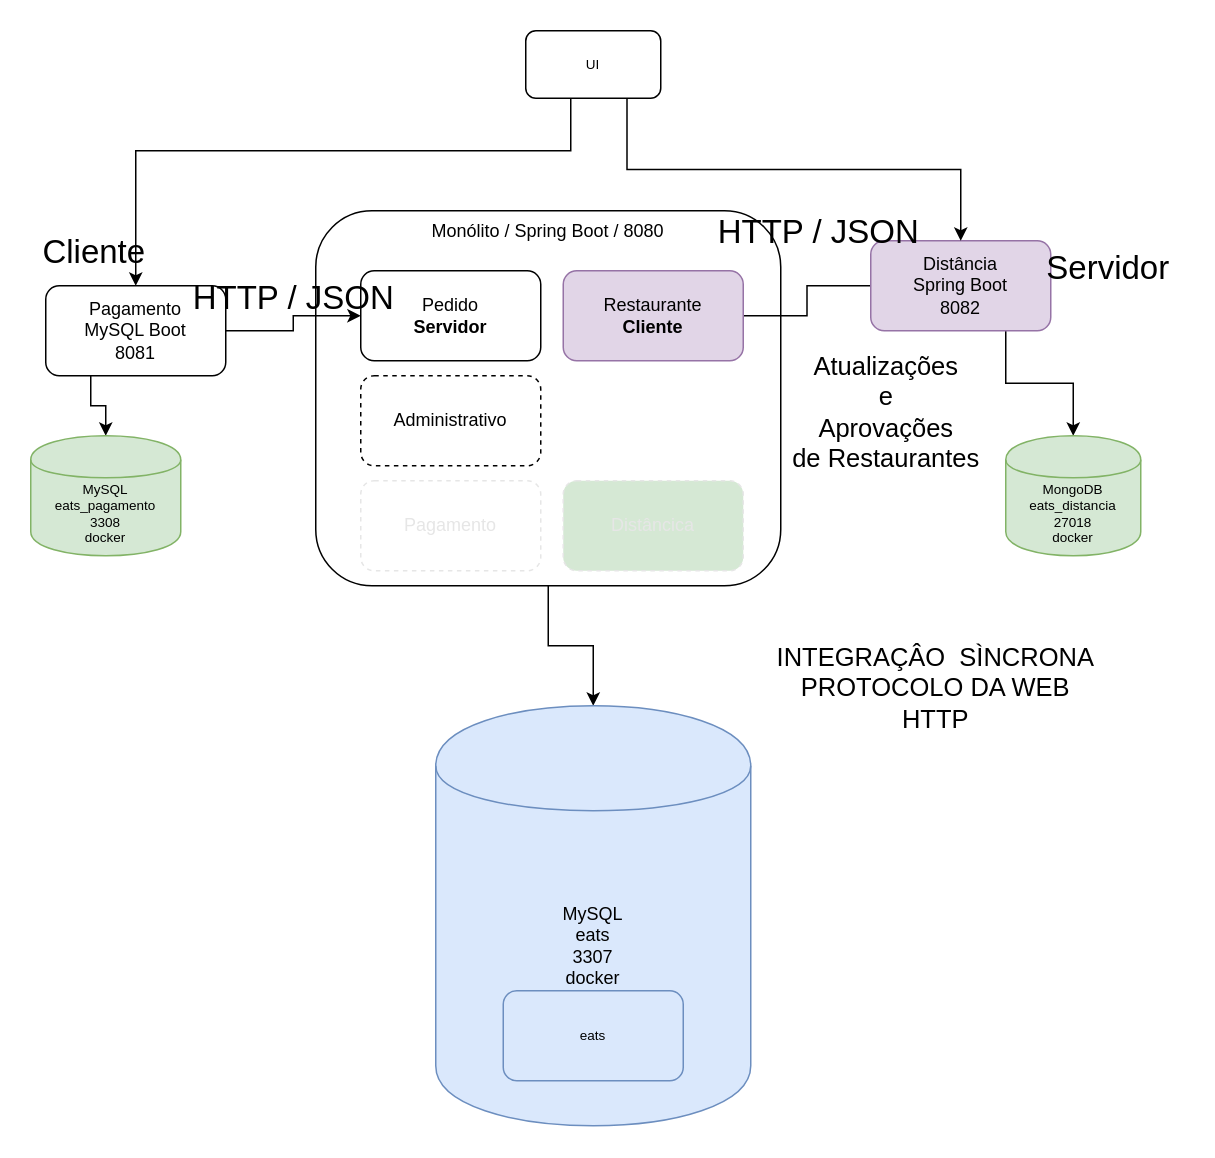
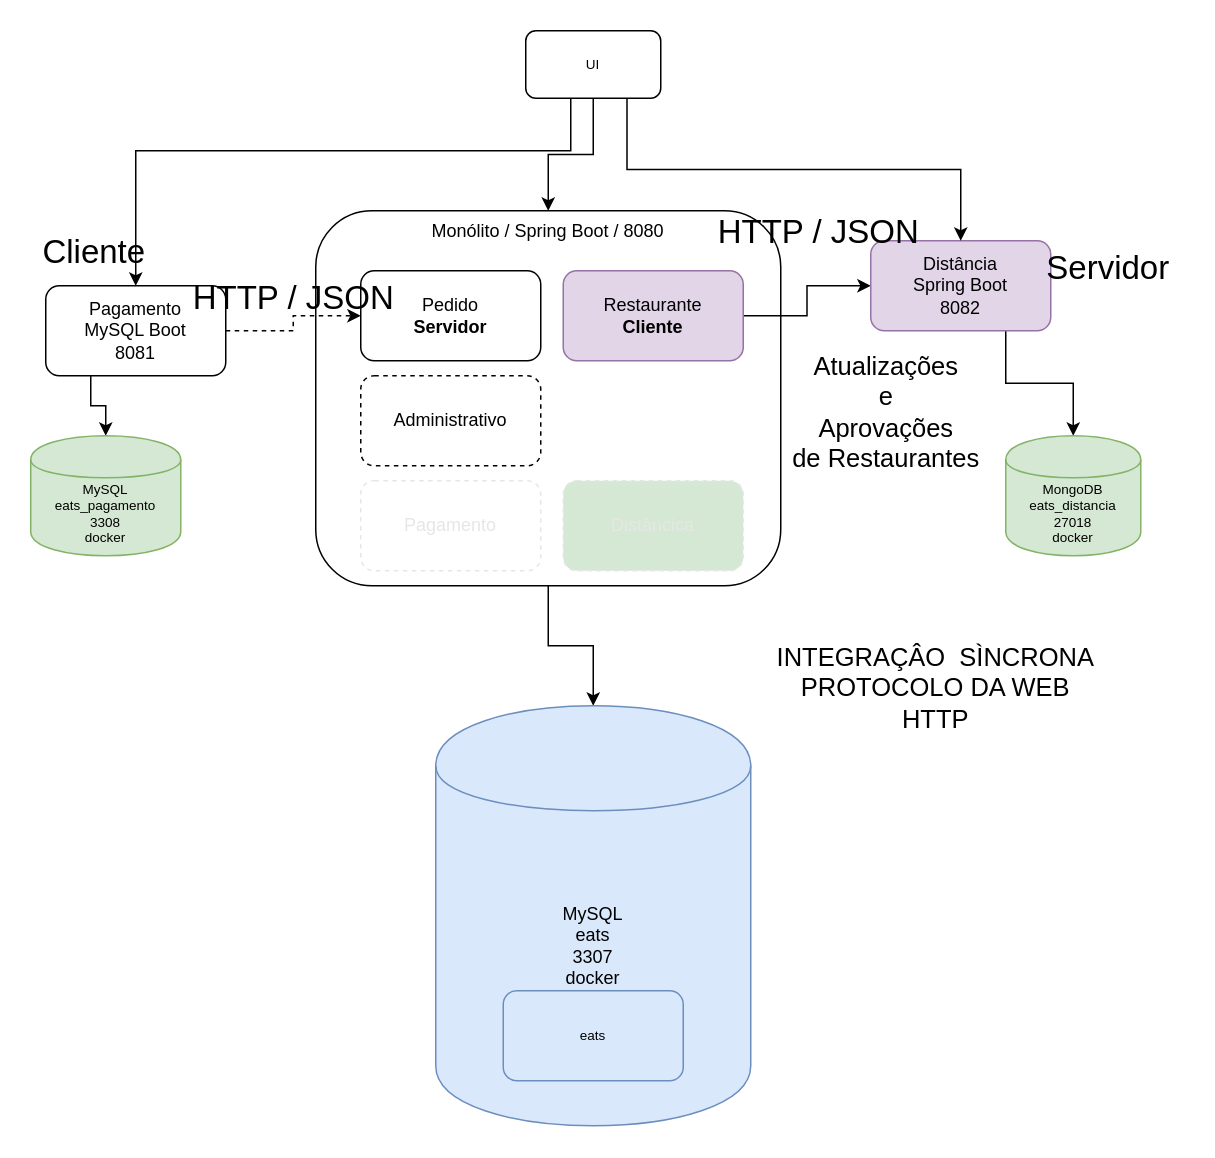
edge "UI" -> "Monólito / Spring Boot / 8080": added
edge "Distância Spring Boot 8082" -- "Restaurante Cliente": arrowhead none -> classic
edge "Pagamento MySQL Boot 8081" -> "Pedido Servidor": style solid -> dashed
